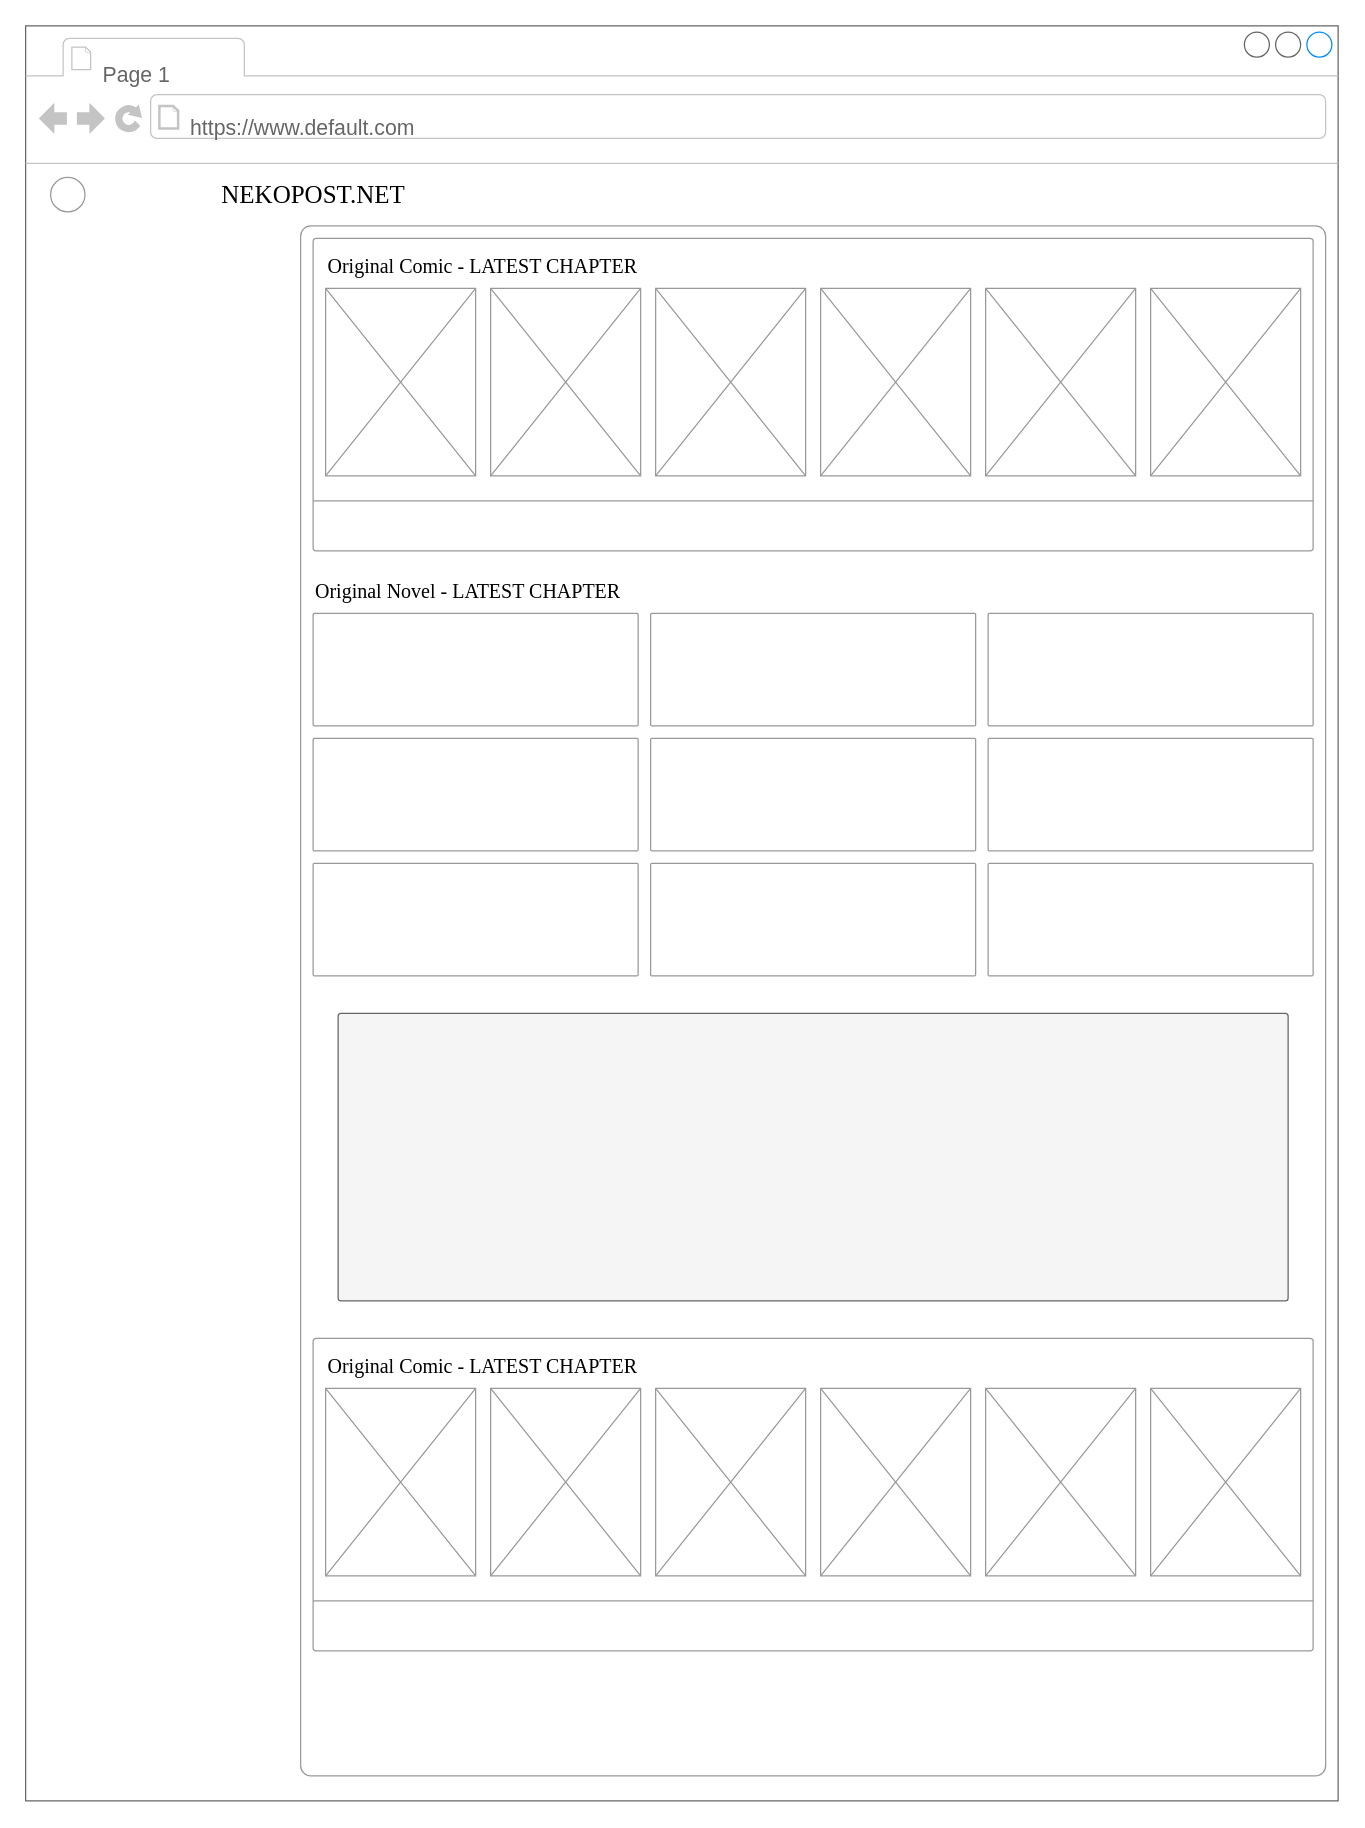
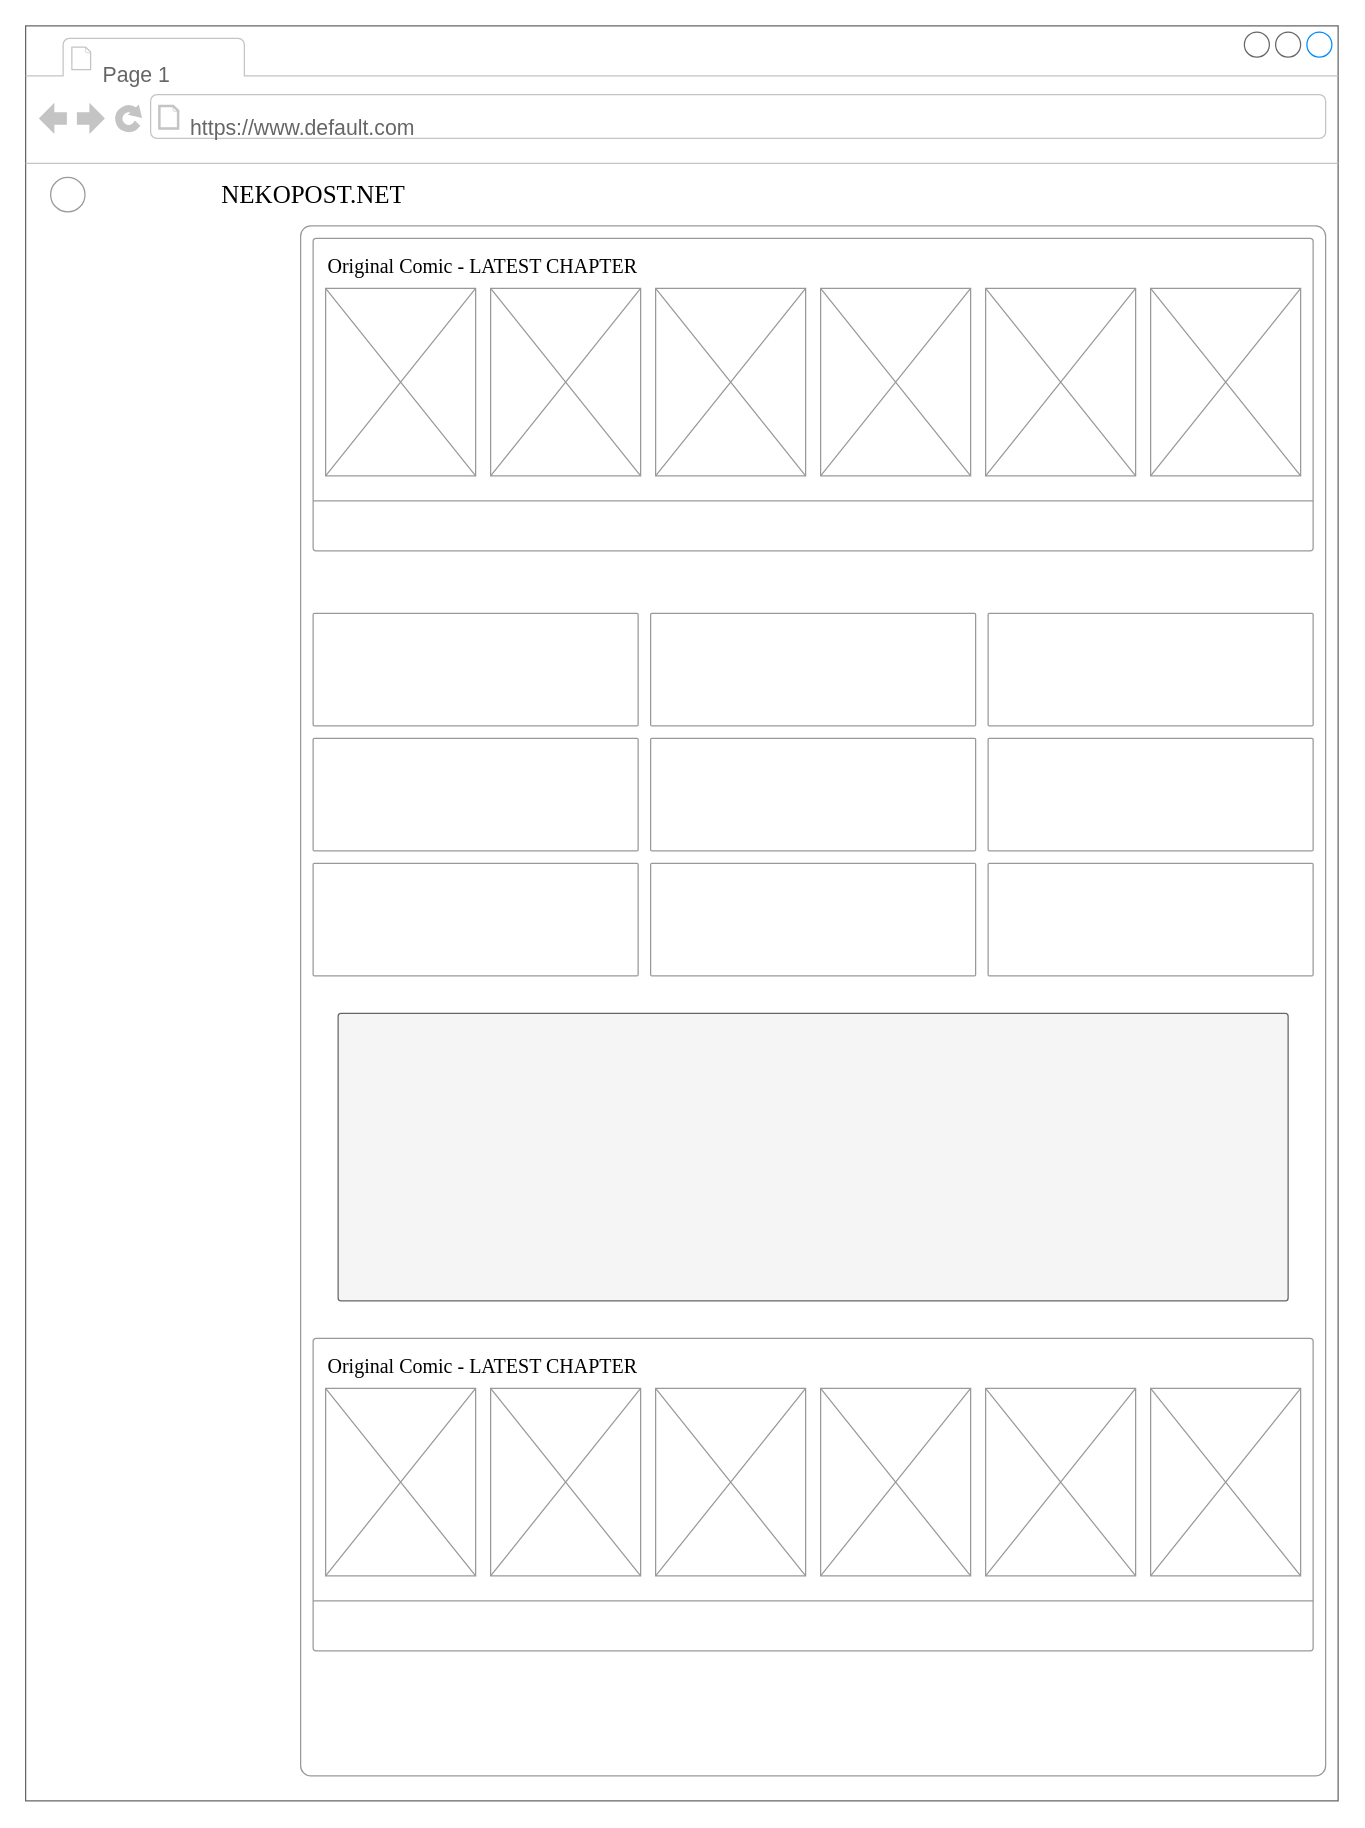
node "Original Novel - LATEST CHAPTER": removed
